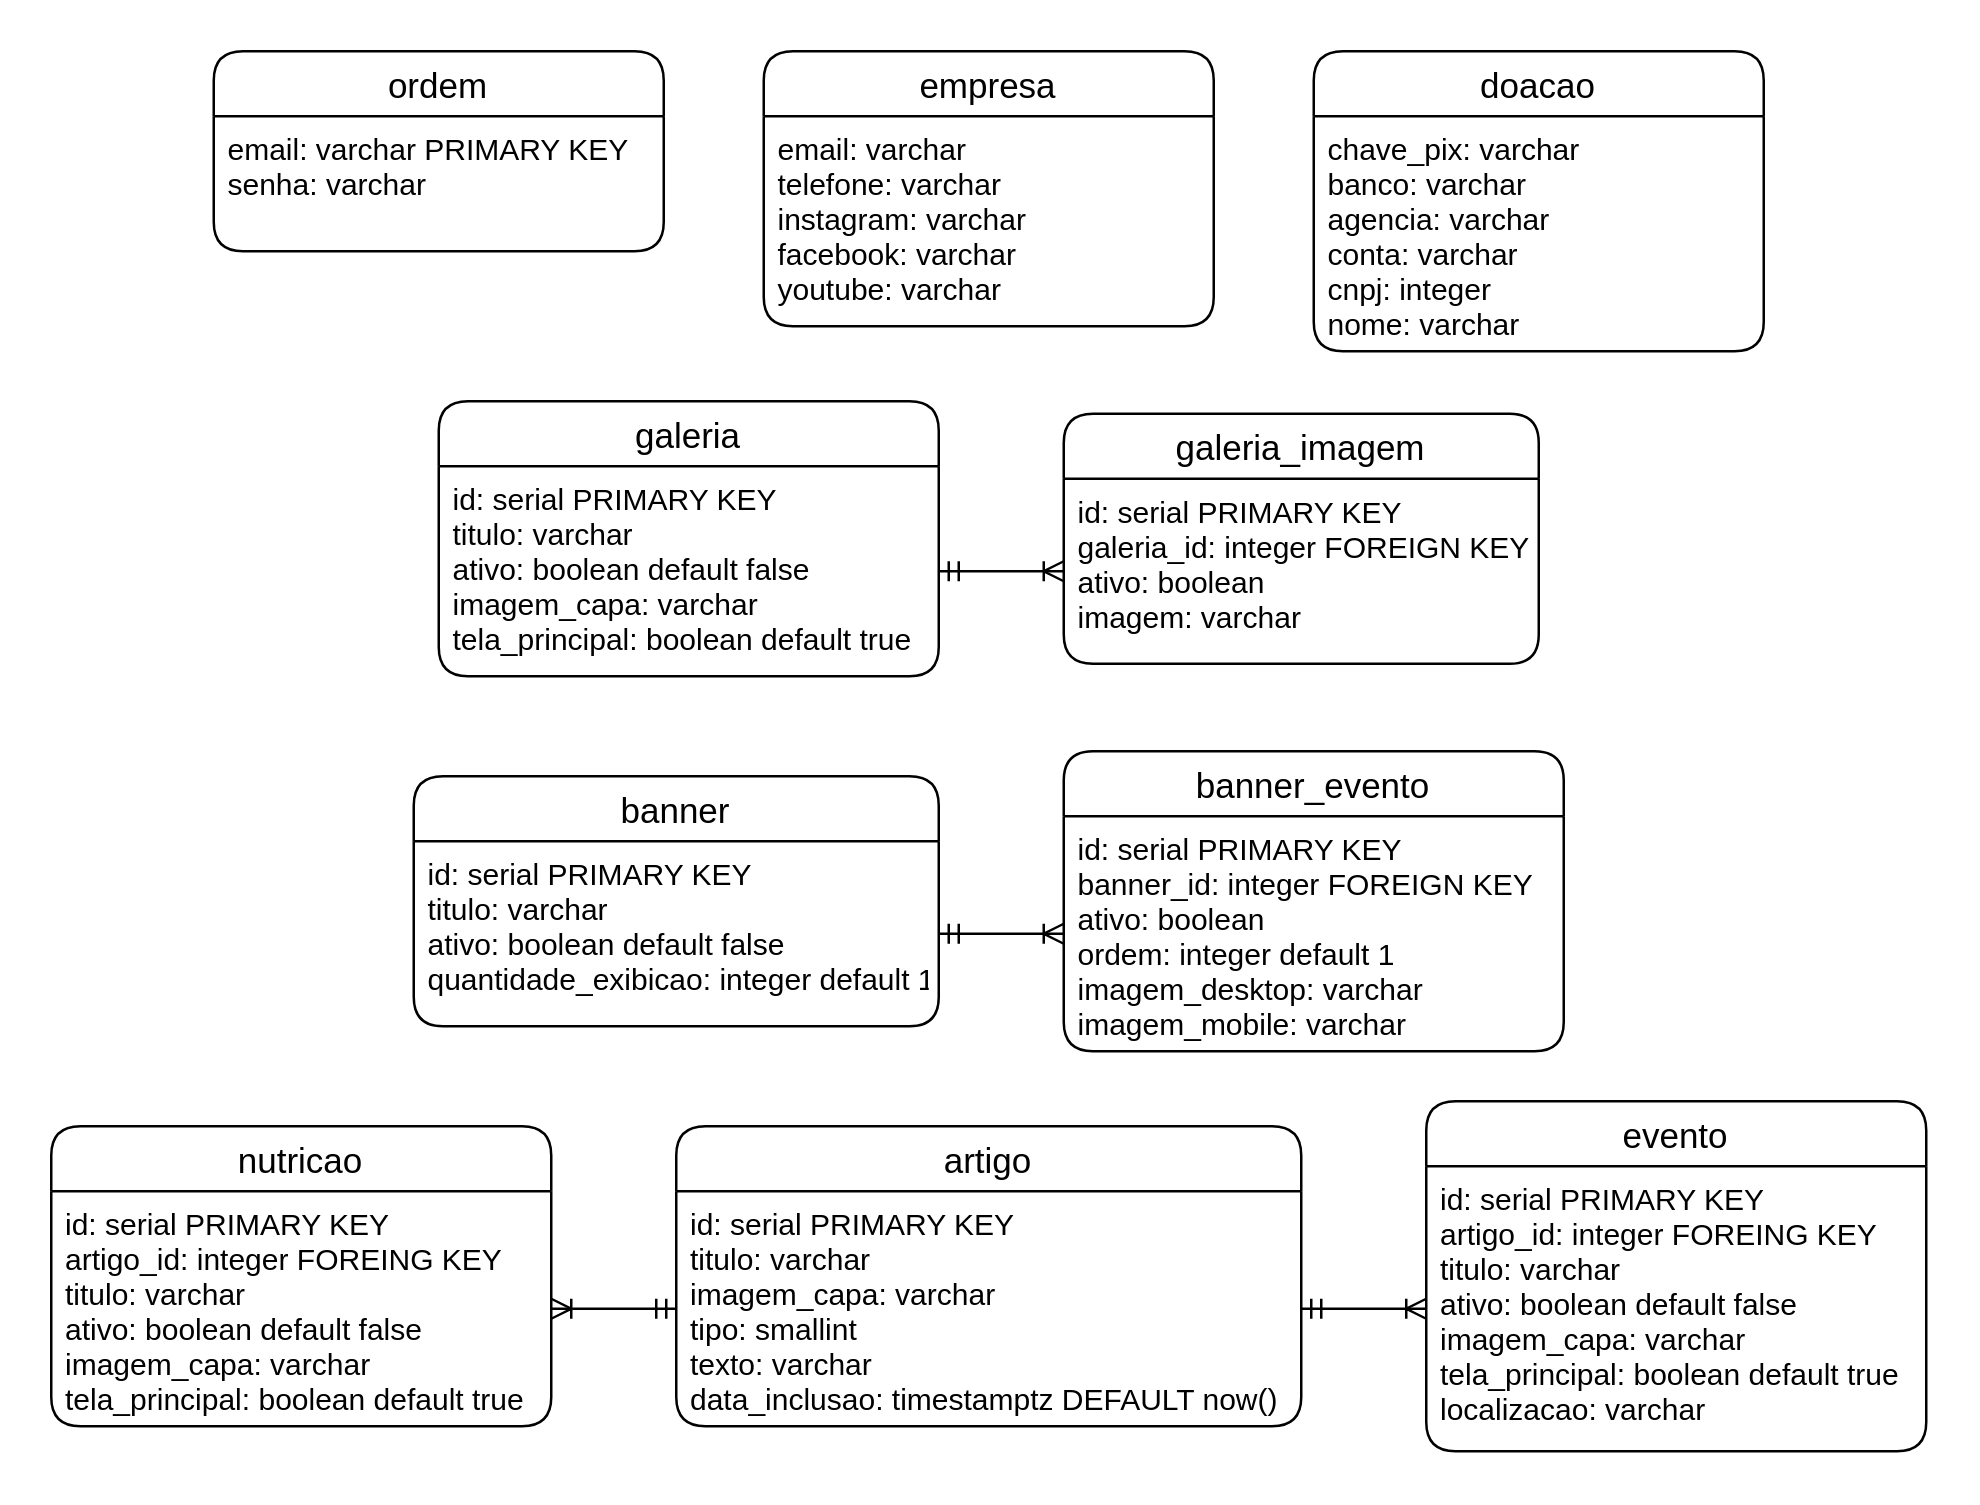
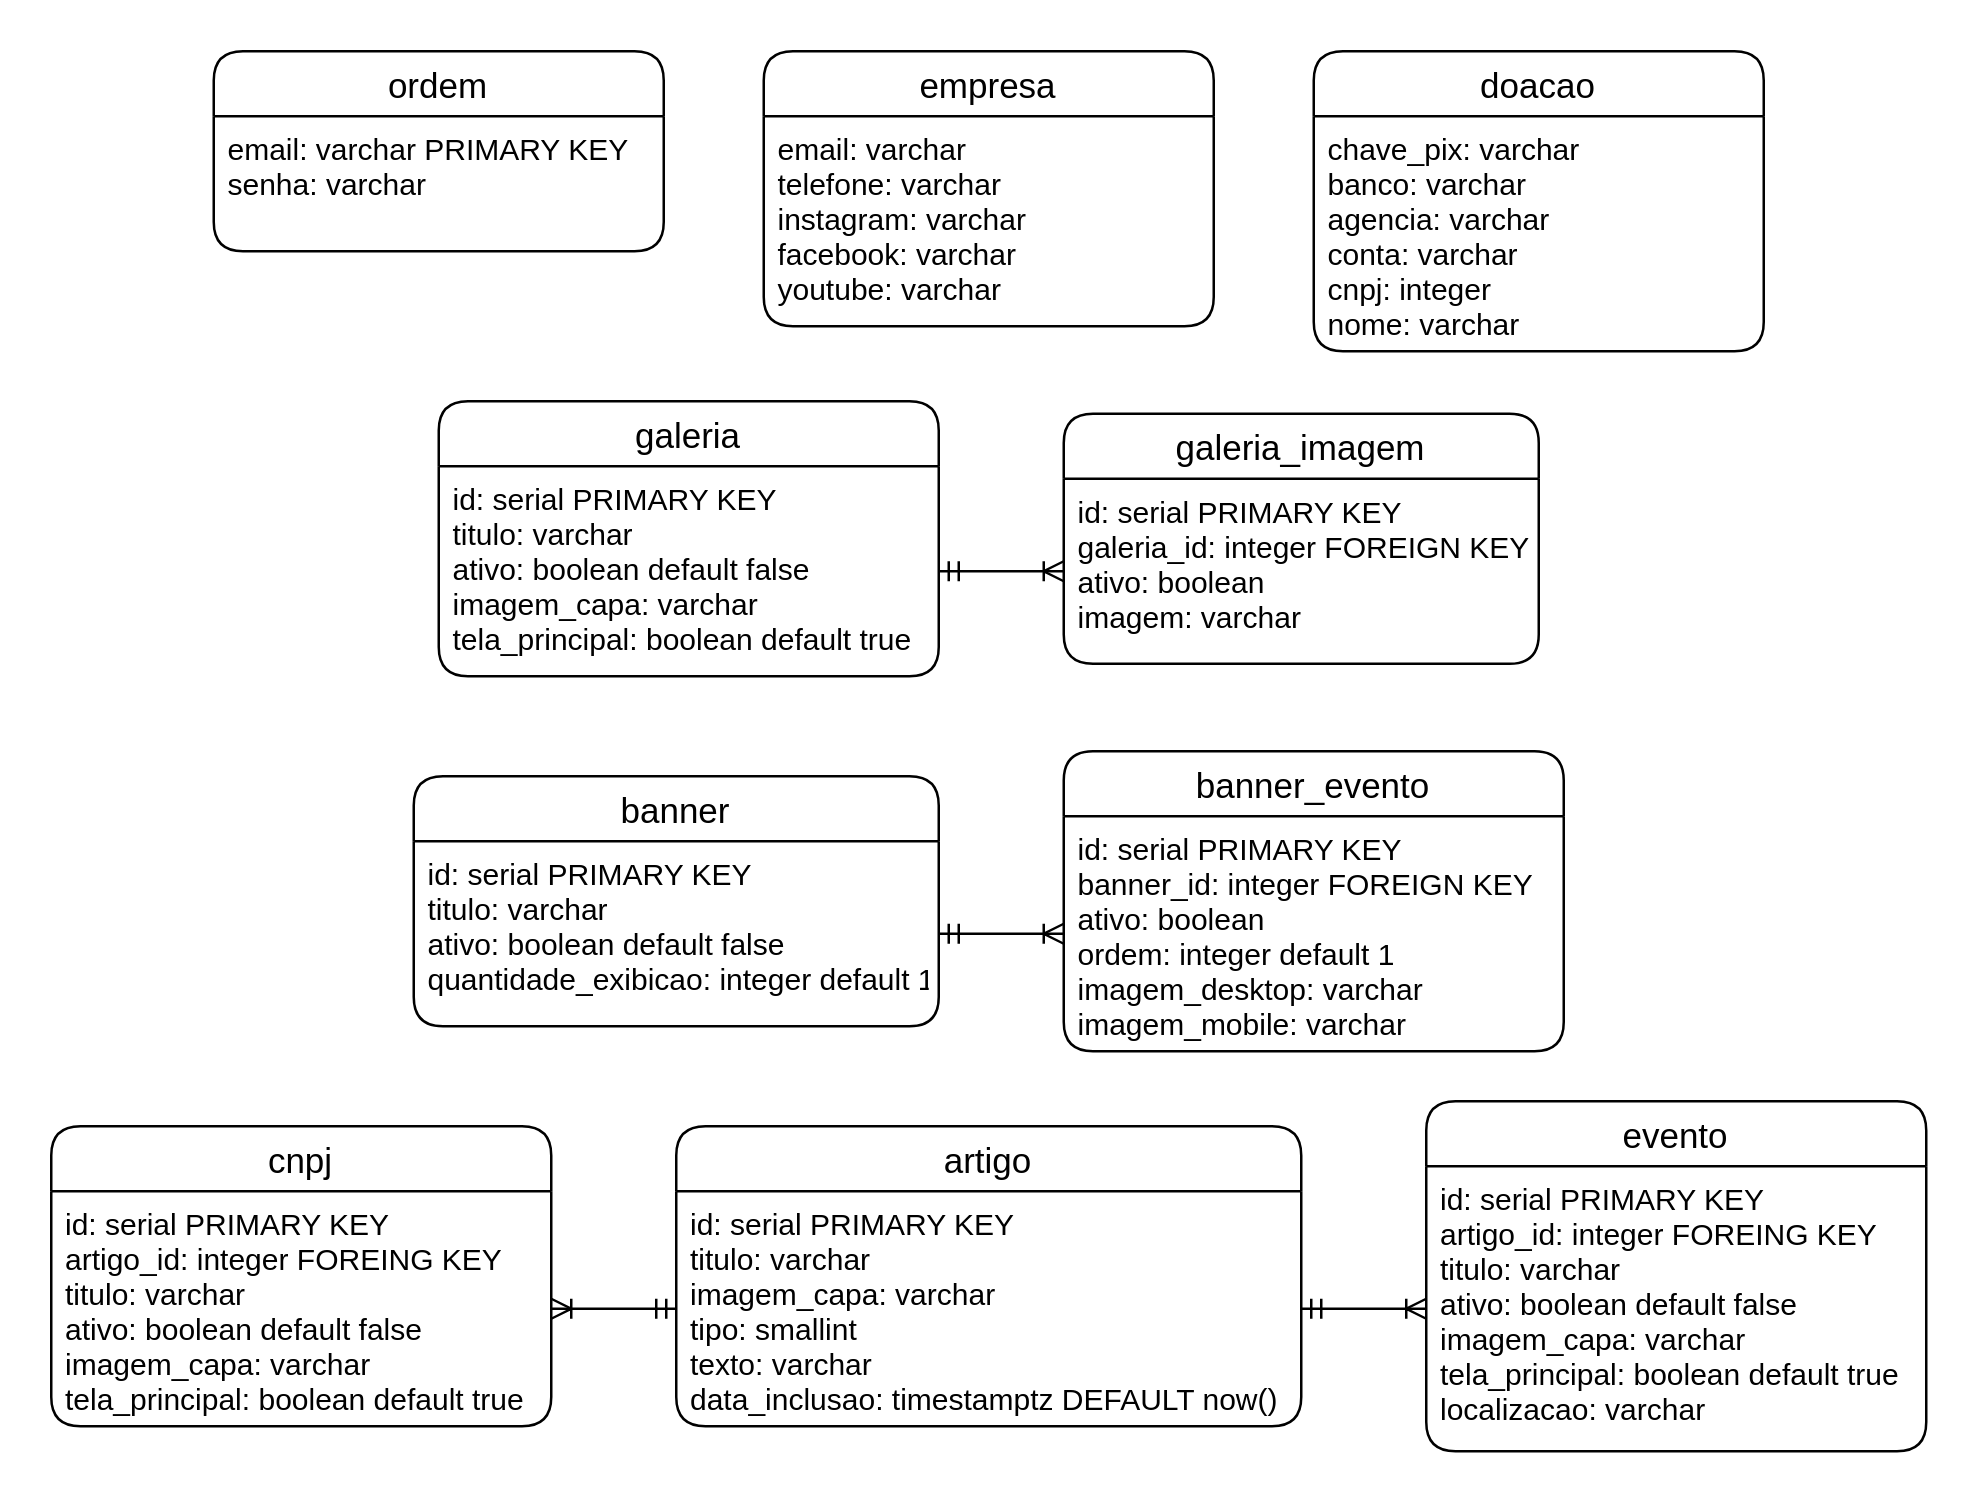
node "nutricao": label "nutricao" -> "cnpj"
